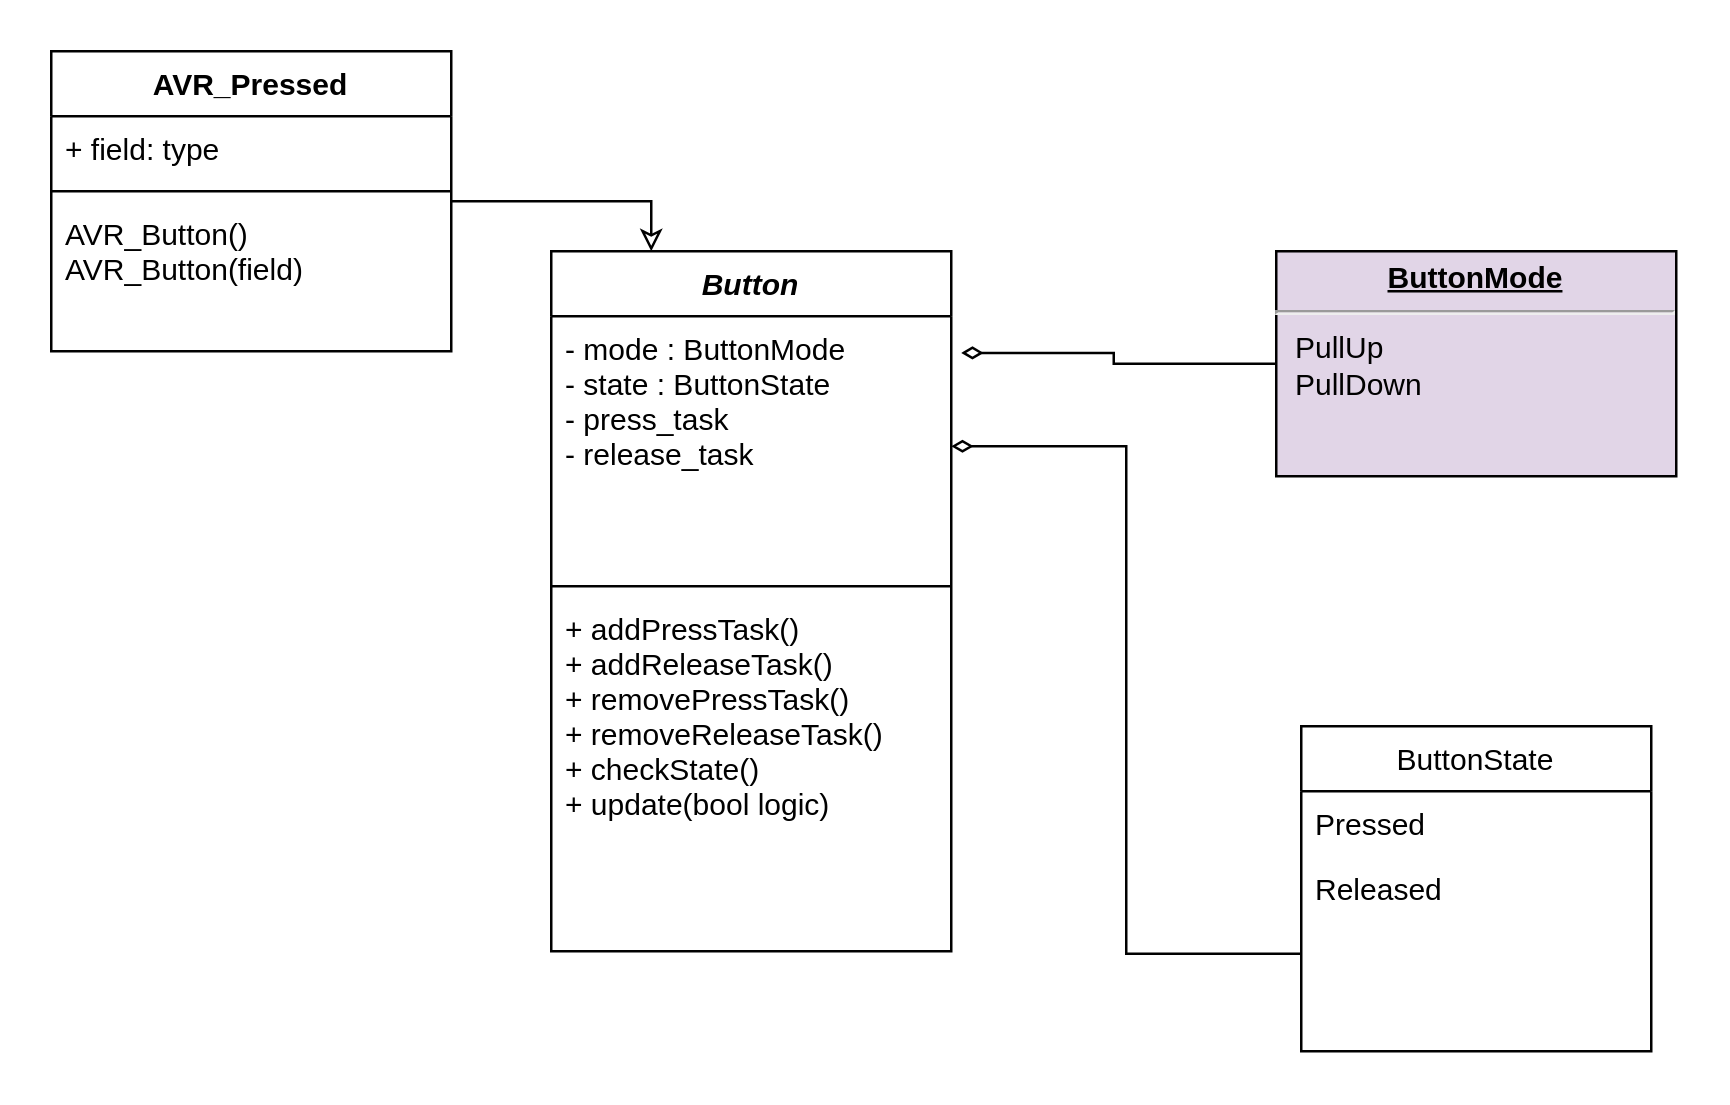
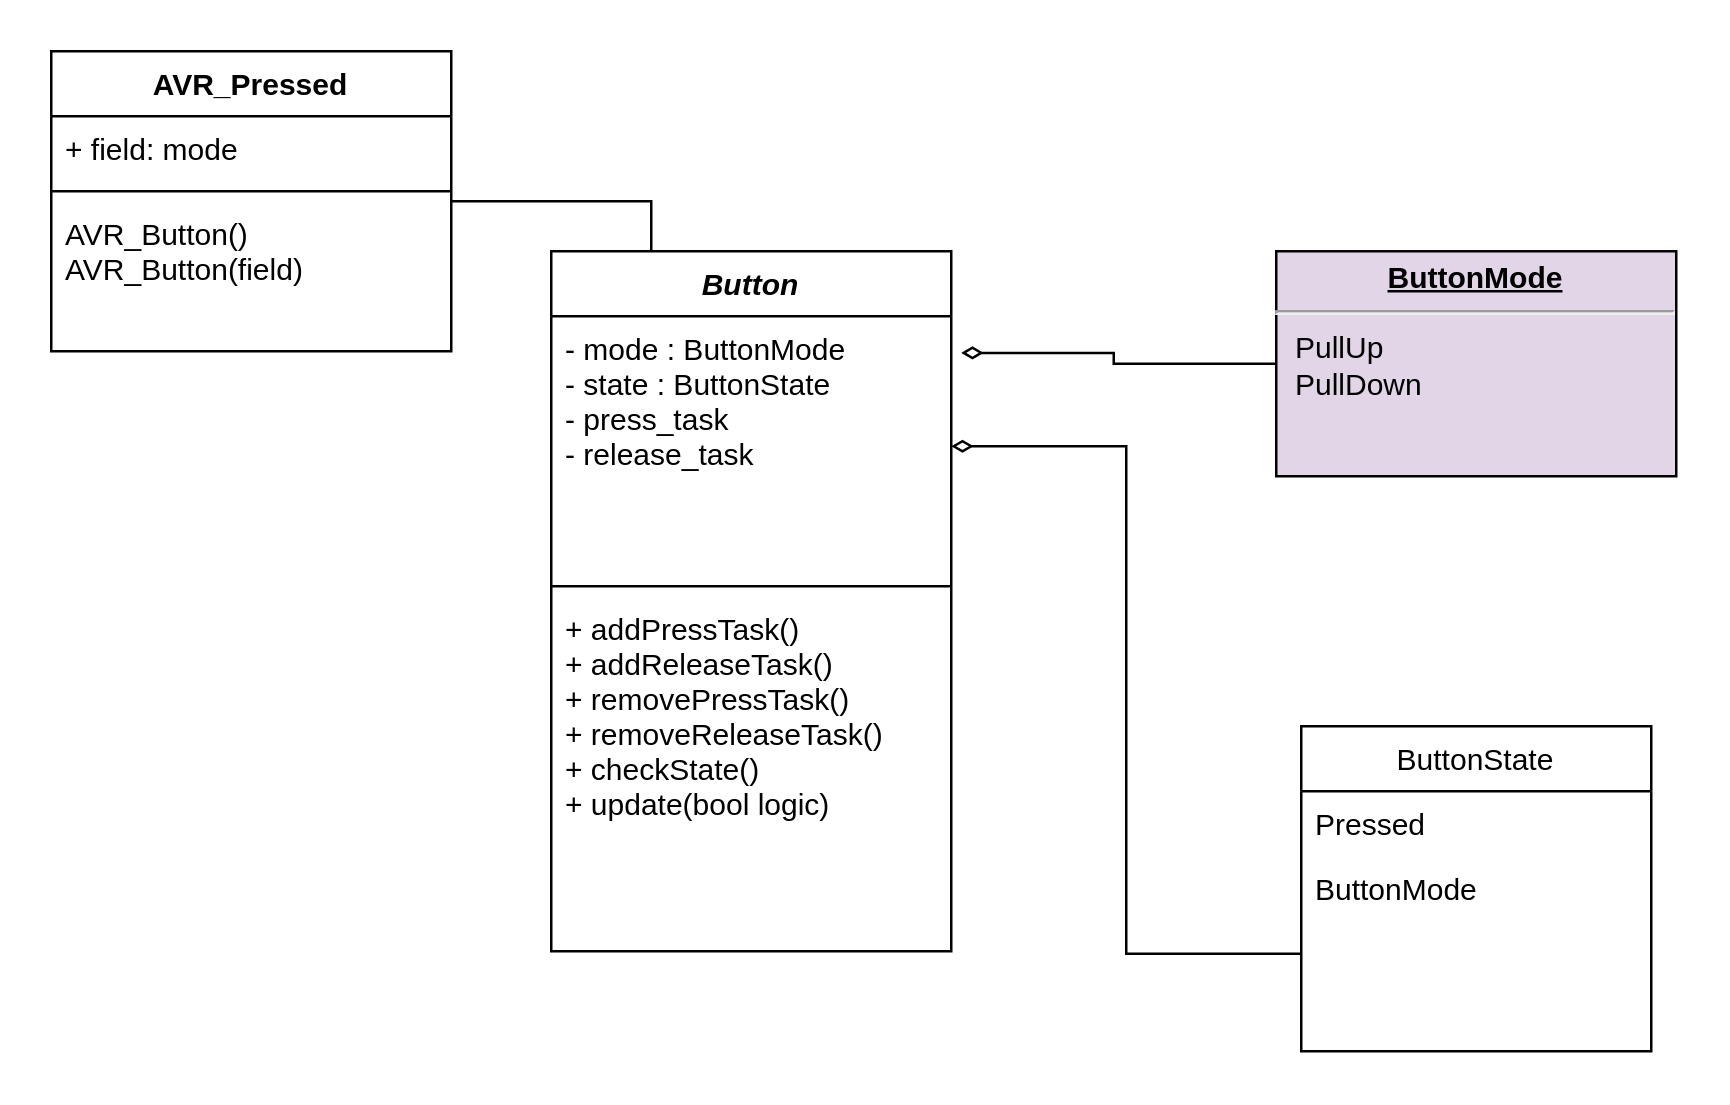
node "+ field: type": label "+ field: type" -> "+ field: mode"
edge "AVR_Pressed" -> "Button": arrowhead classic -> none
node "Released": label "Released" -> "ButtonMode"
